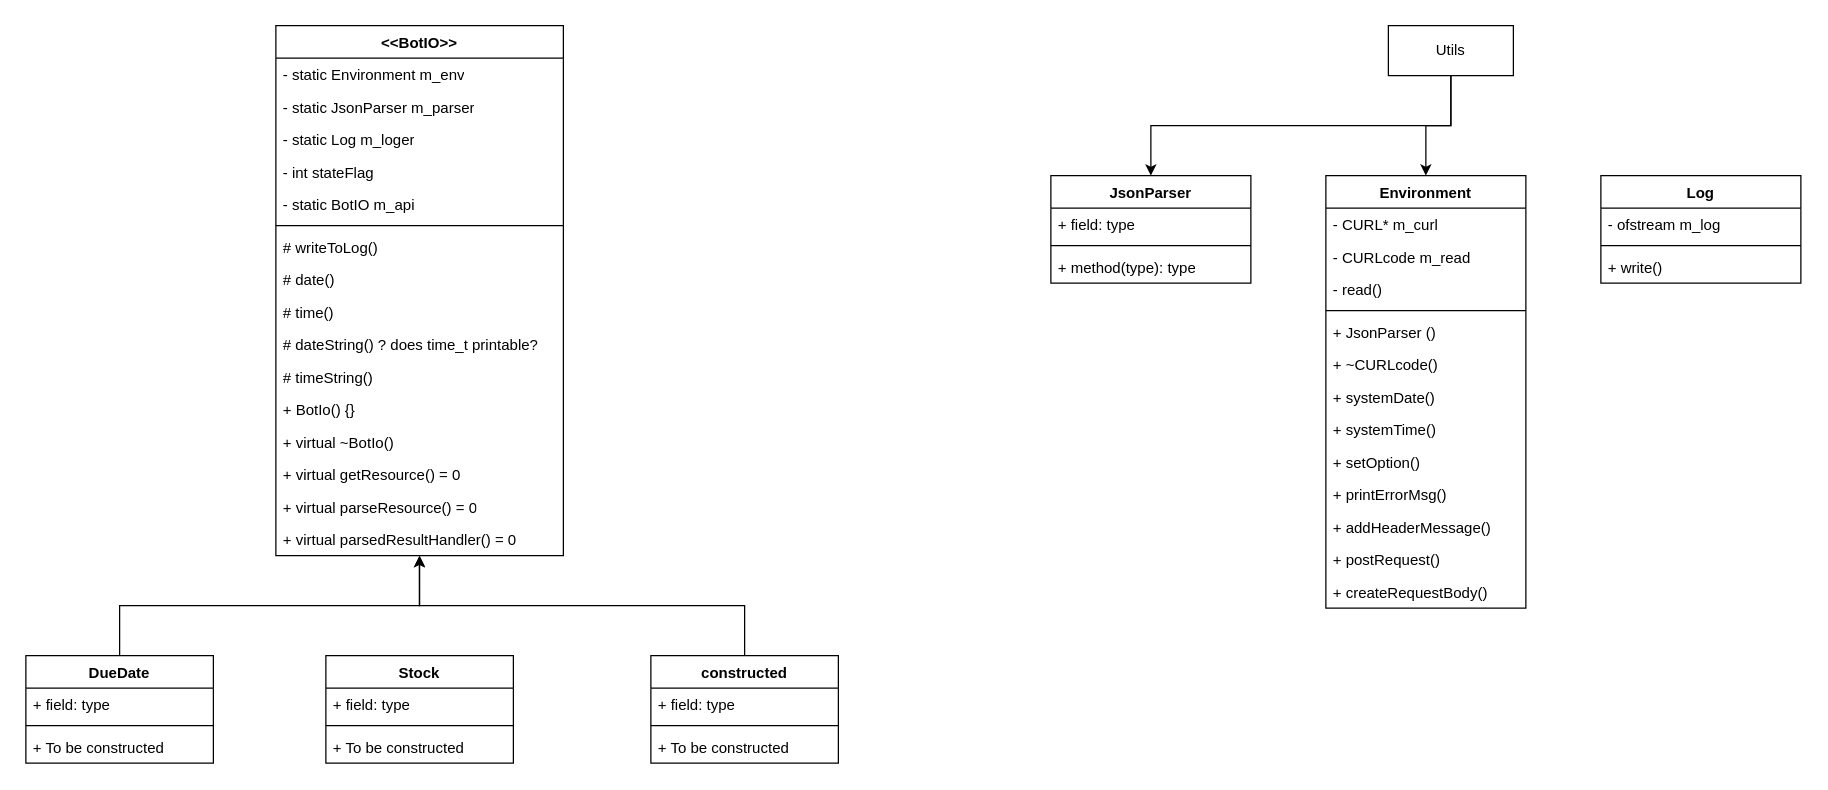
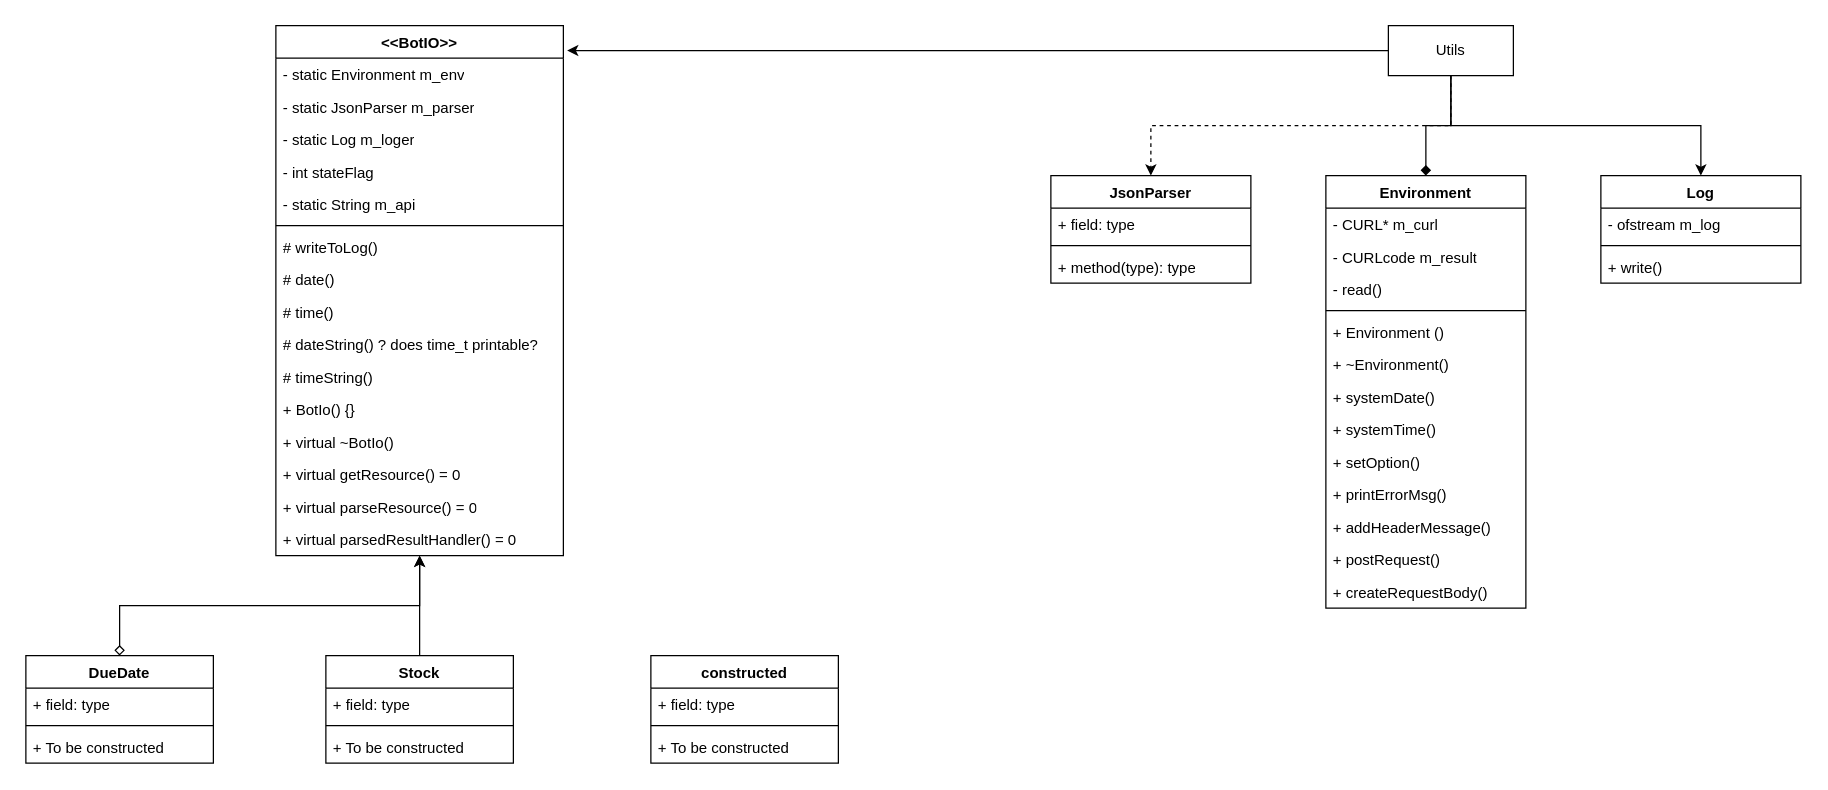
edge "Utils" -> "<<BotIO>>": added
edge "Utils" -> "JsonParser": style solid -> dashed
edge "Utils" -> "Log": added
edge "Utils" -> "Environment": arrowhead classic -> diamond
node "- static BotIO m_api": label "- static BotIO m_api" -> "- static String m_api"
node "- CURLcode m_read": label "- CURLcode m_read" -> "- CURLcode m_result"
node "+ JsonParser ()": label "+ JsonParser ()" -> "+ Environment ()"
node "+ ~CURLcode()": label "+ ~CURLcode()" -> "+ ~Environment()"
edge "constructed" -> "+ virtual parsedResultHandler() = 0": removed
edge "Stock" -> "<<BotIO>>": added
edge "DueDate" -> "<<BotIO>>": arrowhead none -> diamond
